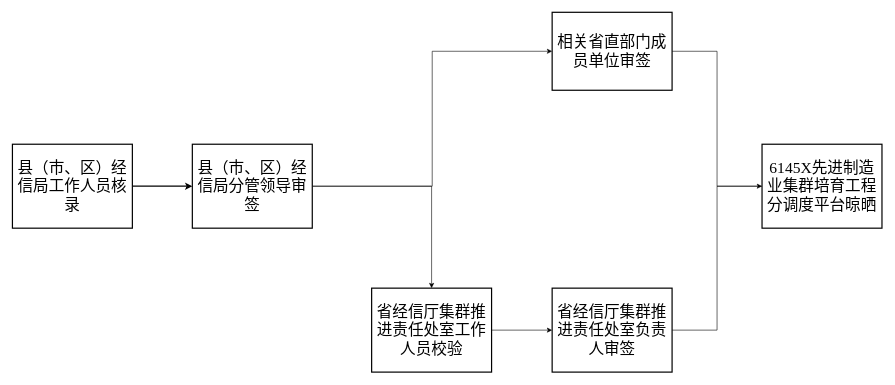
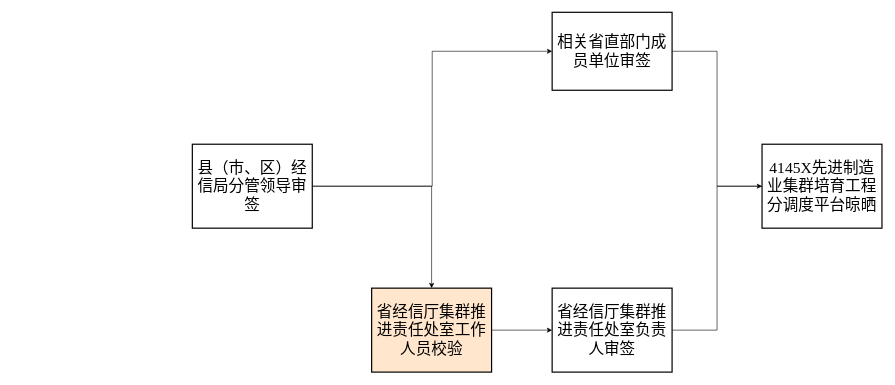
node "县（市、区）经信局工作人员核录": removed
edge "县（市、区）经信局工作人员核录" -> "县（市、区）经信局分管领导审签": removed
node "6145X先进制造业集群培育工程分调度平台晾晒": label "6145X先进制造业集群培育工程分调度平台晾晒" -> "4145X先进制造业集群培育工程分调度平台晾晒"
node "省经信厅集群推进责任处室工作人员校验": fillcolor #ffffff -> #ffe6cc
